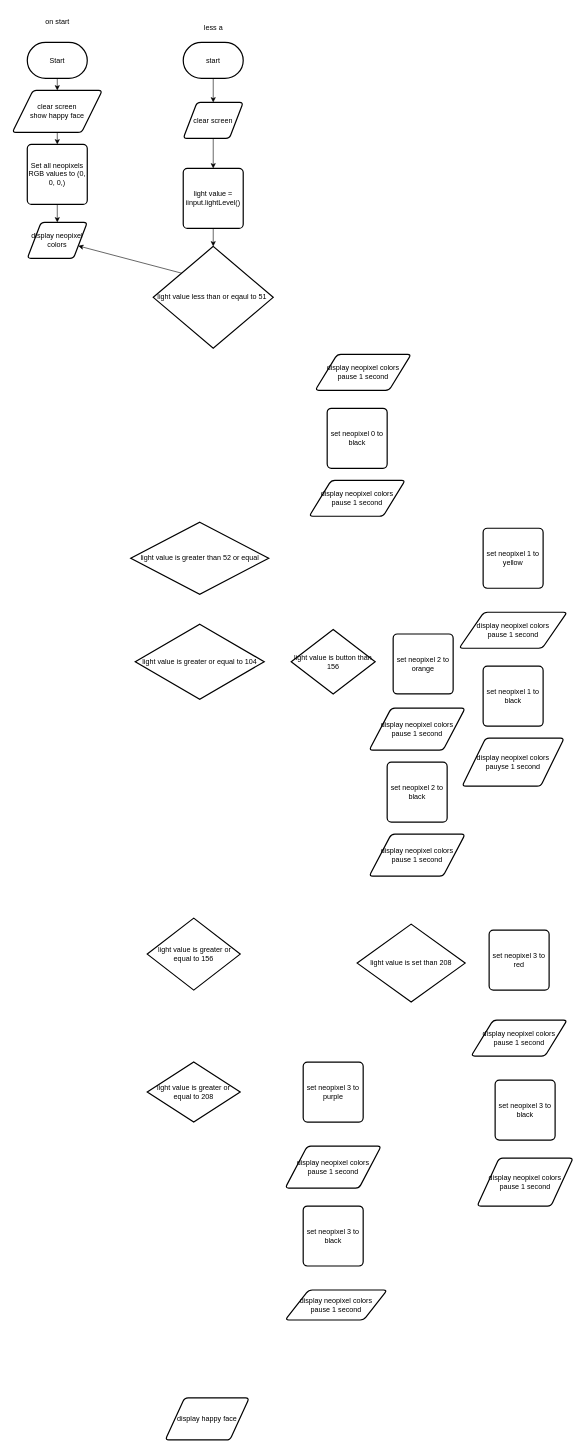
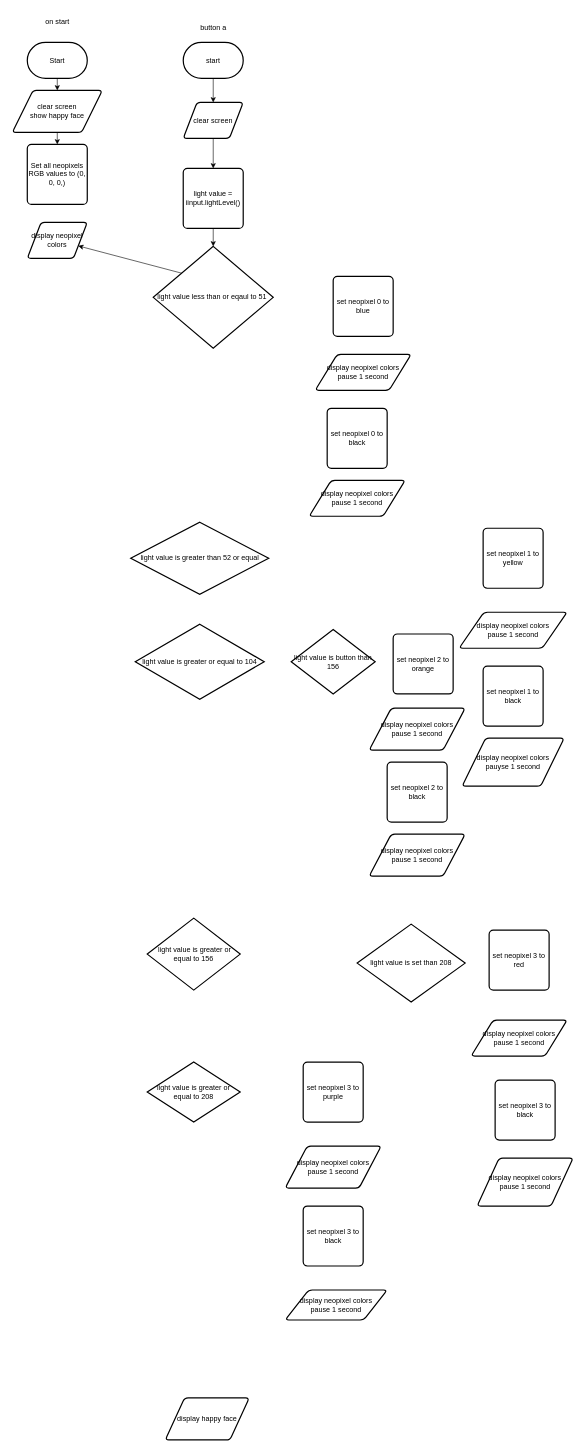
node "less a": label "less a" -> "button a"
edge "Set all neopixels RGB values to (0, 0, 0,)" -> "display neopixel colors": removed
node "set neopixel 0 to blue": added
